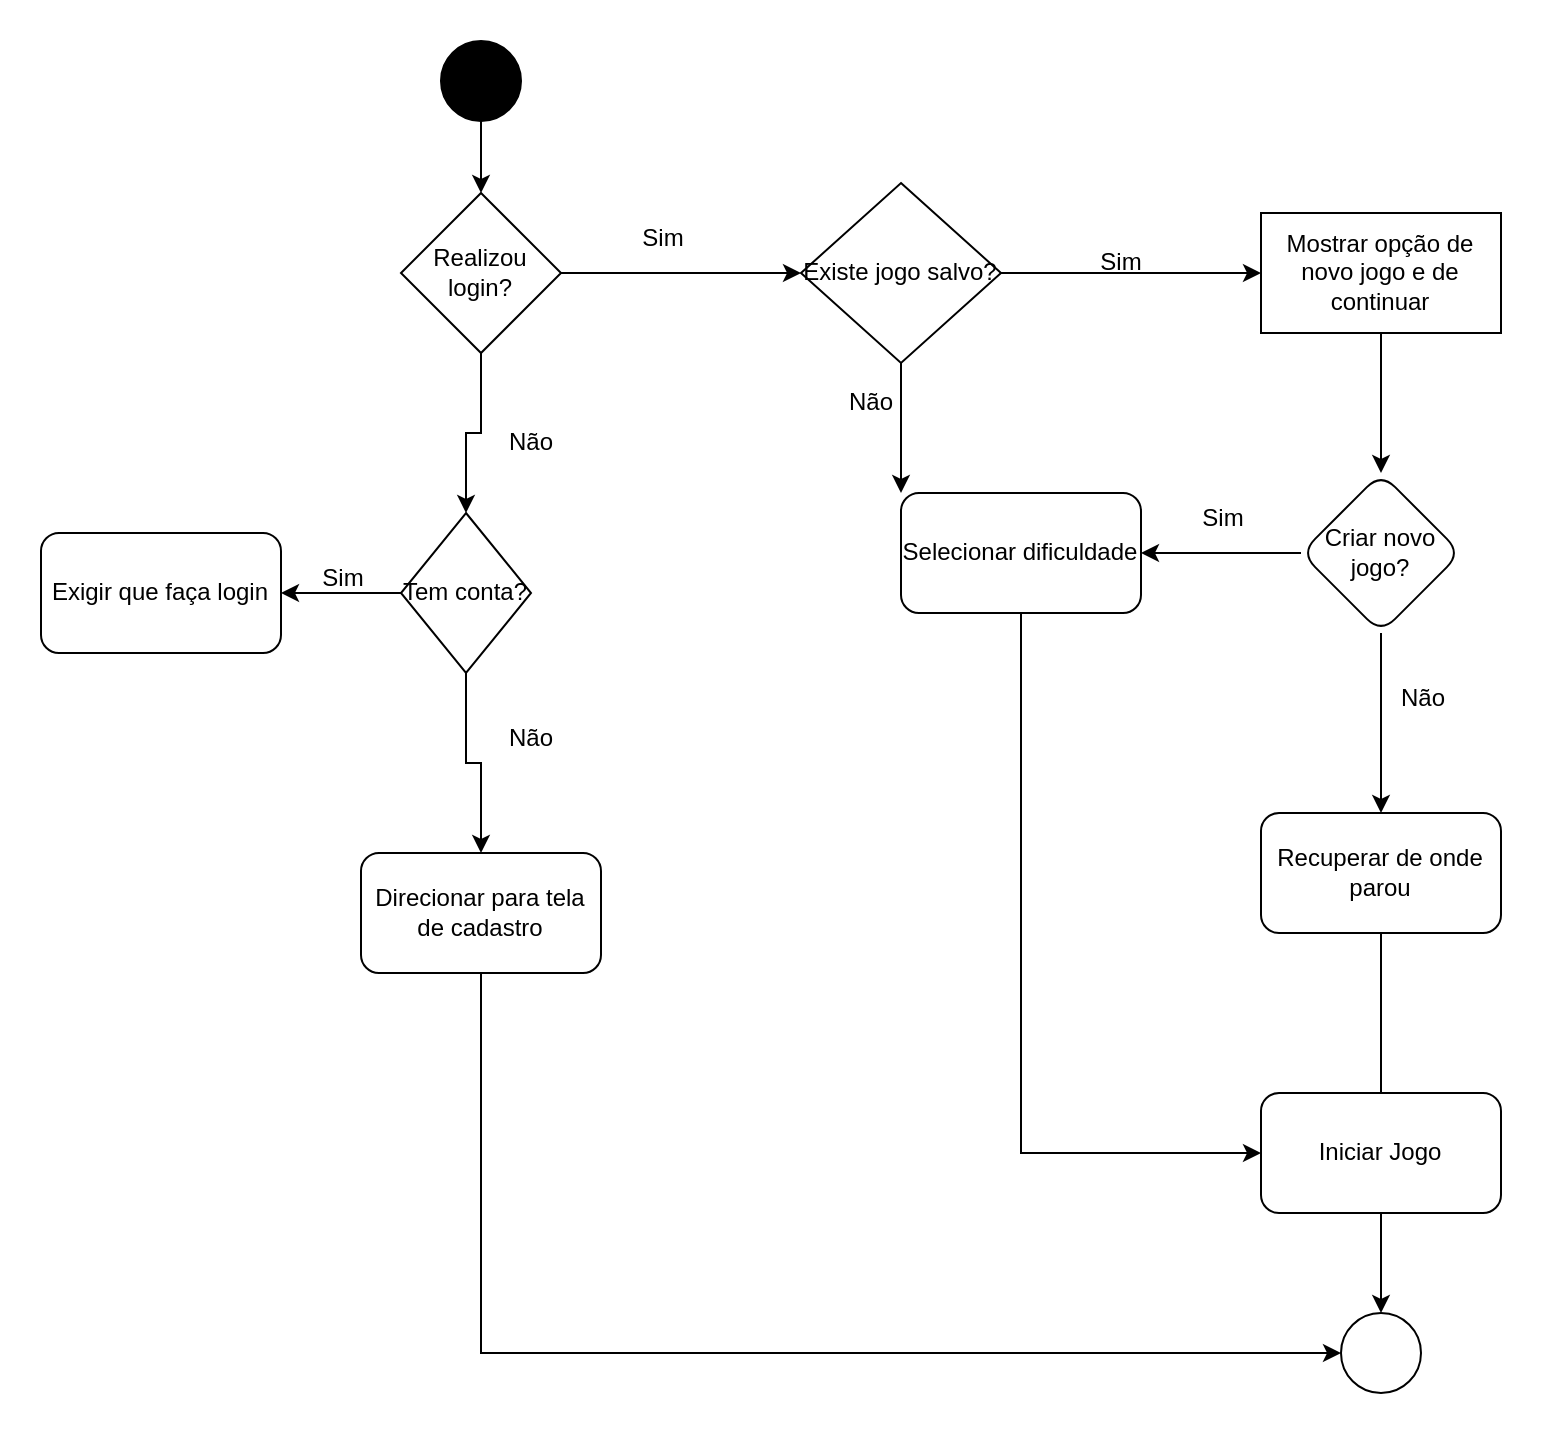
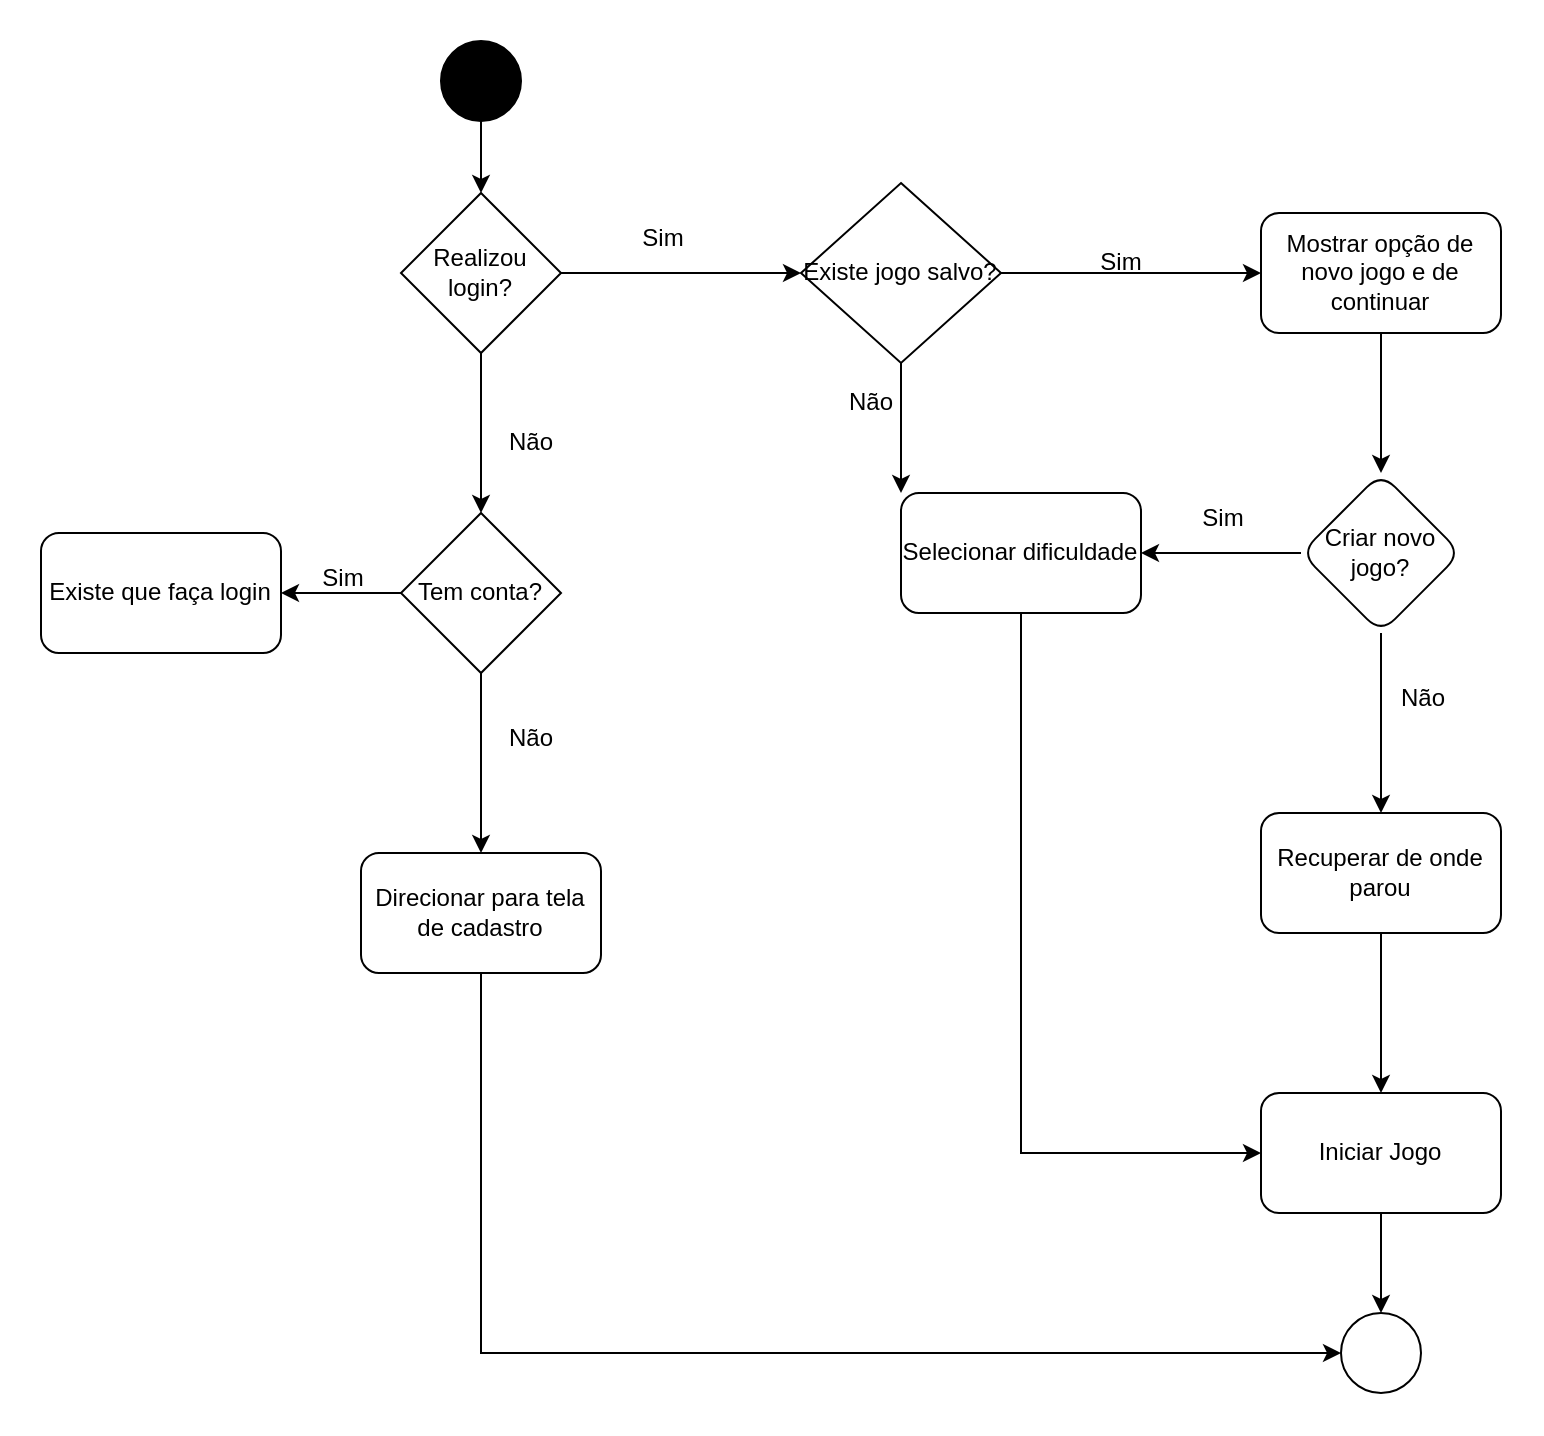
node "Mostrar opção de novo jogo e de continuar": shape rectangle -> rounded rectangle
node "Exigir que faça login": label "Exigir que faça login" -> "Existe que faça login"
node "Tem conta?": size 130x160 -> 160x160
edge "Recuperar de onde parou" -- "Iniciar Jogo": arrowhead none -> classic
